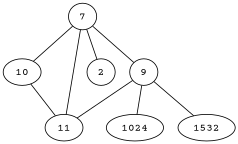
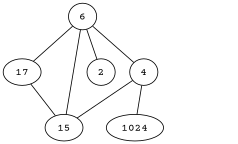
node "7": label "7" -> "6"
node "10": label "10" -> "17"
node "9": label "9" -> "4"
node "11": label "11" -> "15"
node "1532": removed
